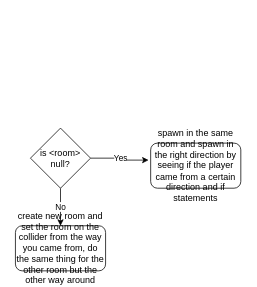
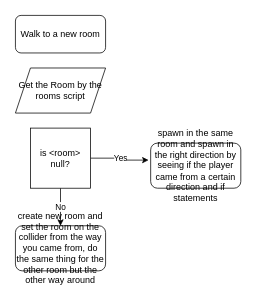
node "Walk to a new room": added
node "Get the Room by the rooms script": added
node "is <room> null?": shape diamond -> rectangle
